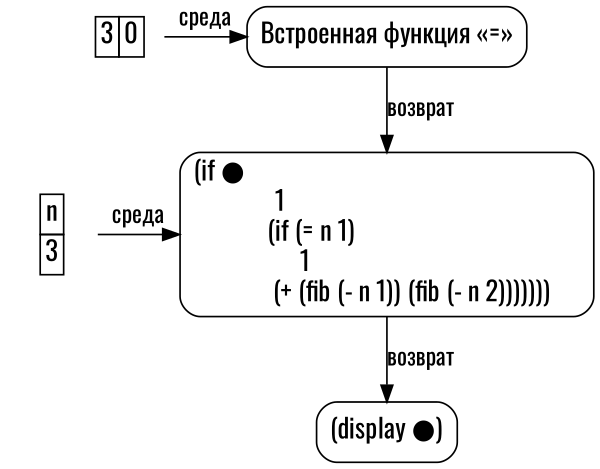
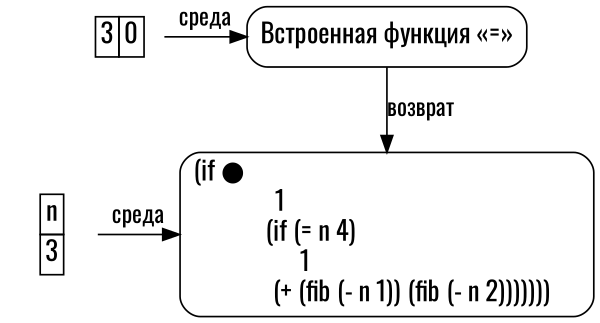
node "(if ● 1 (if (= n 1) 1 (+ (fib (- n 1)) (fib (- n 2)))))))": label "(if ● 1 (if (= n 1) 1 (+ (fib (- n 1)) (fib (- n 2)))))))" -> "(if ● 1 (if (= n 4) 1 (+ (fib (- n 1)) (fib (- n 2)))))))"
node "(display ●)": removed
